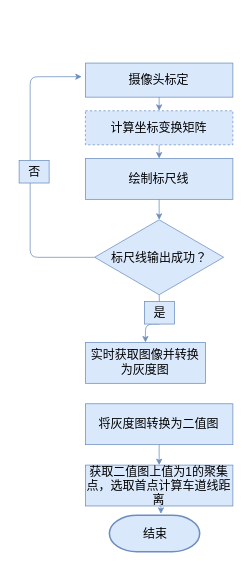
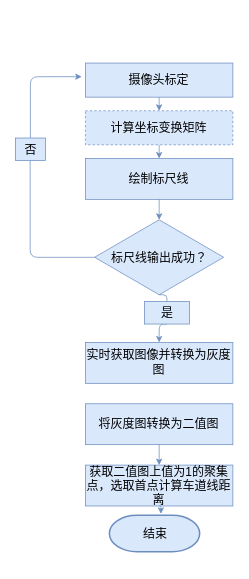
node "否": moved (34, 172) -> (30, 149)
node "是": size 30x23 -> 45x23
node "实时获取图像并转换为灰度图": size 120x41 -> 147x41
